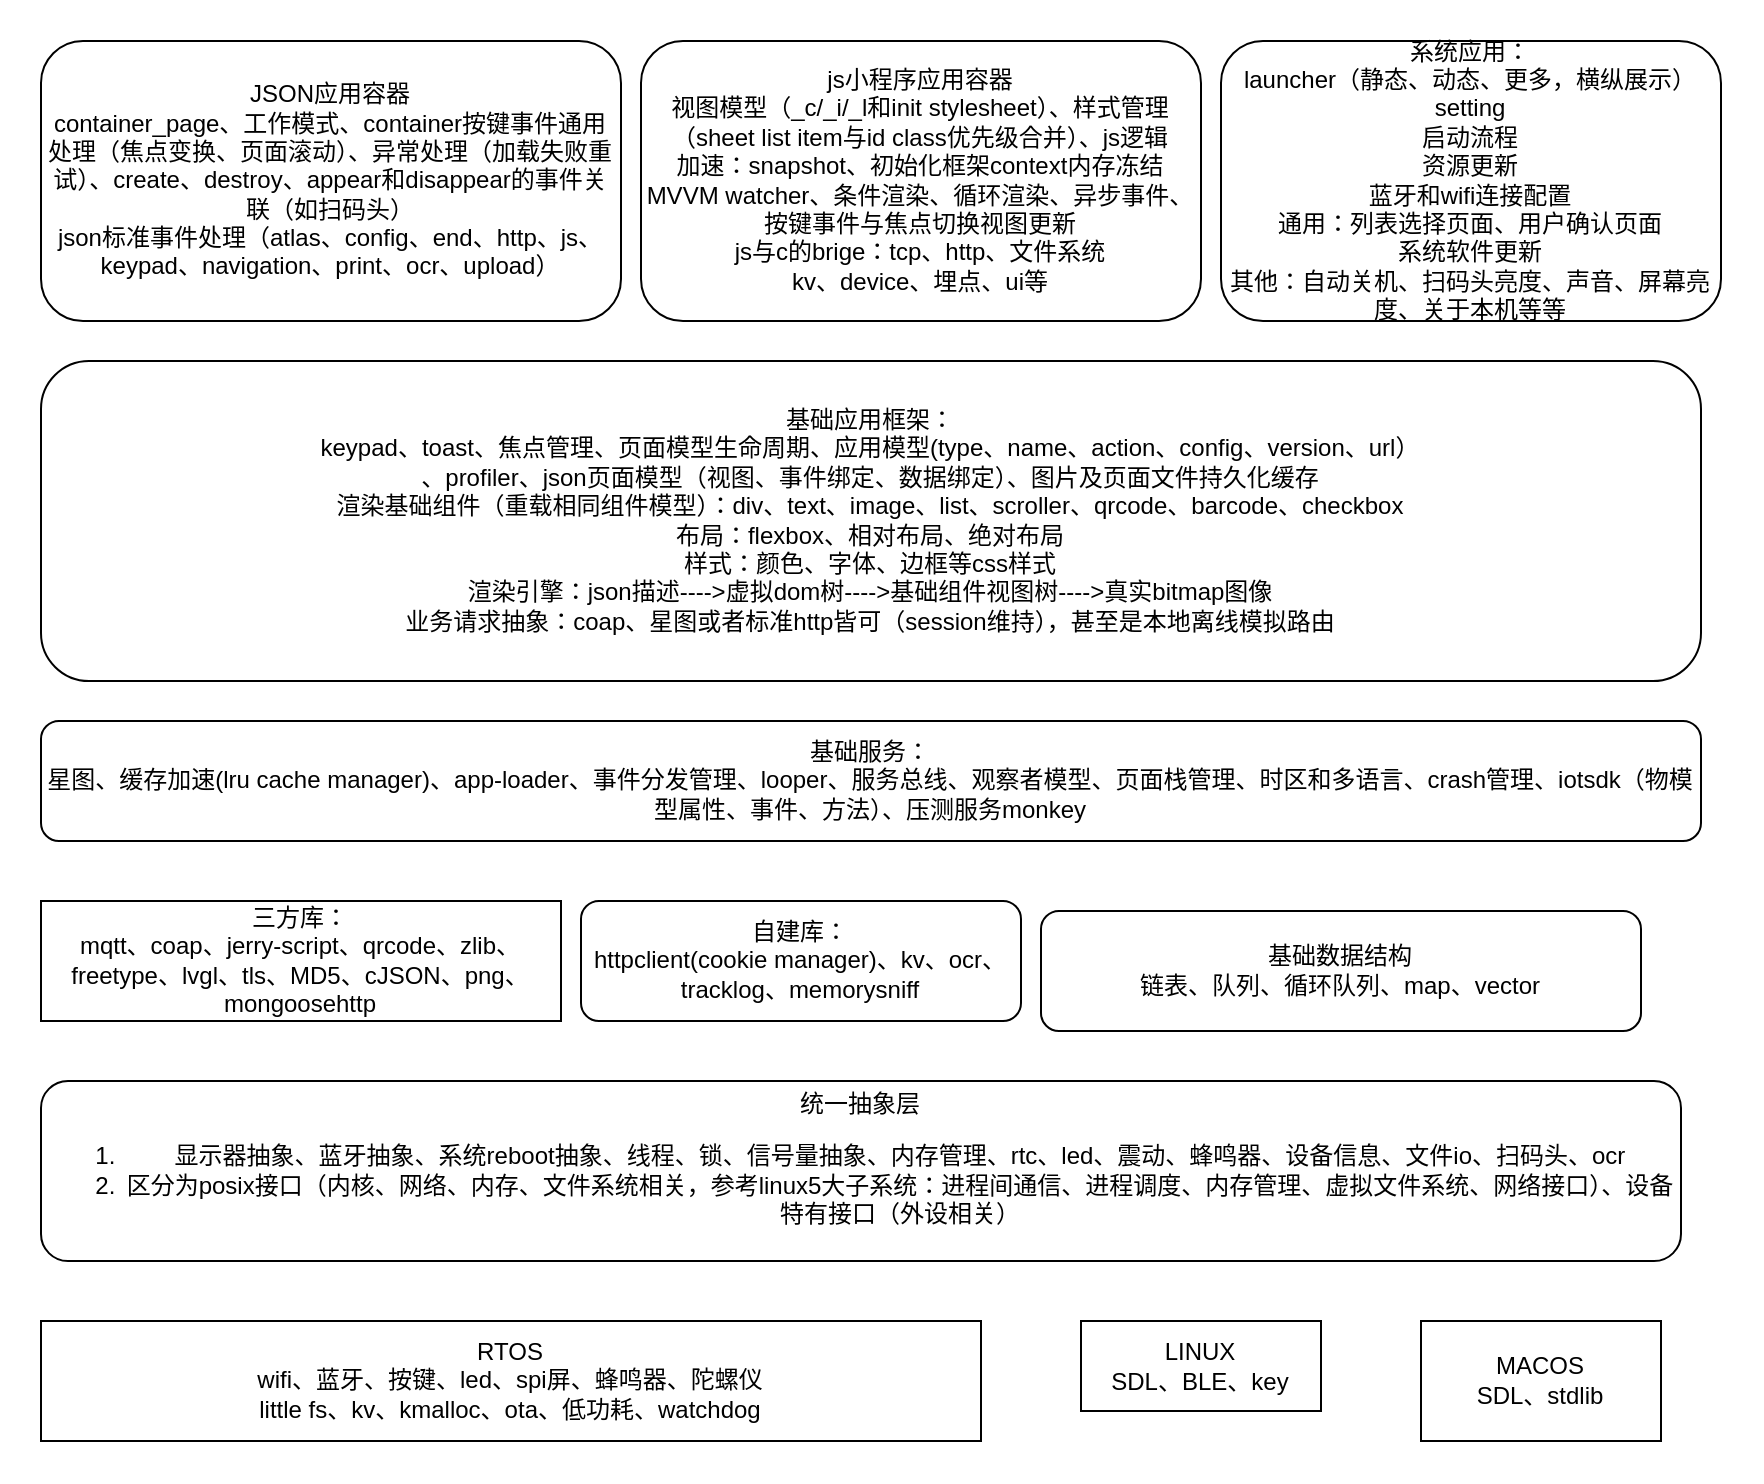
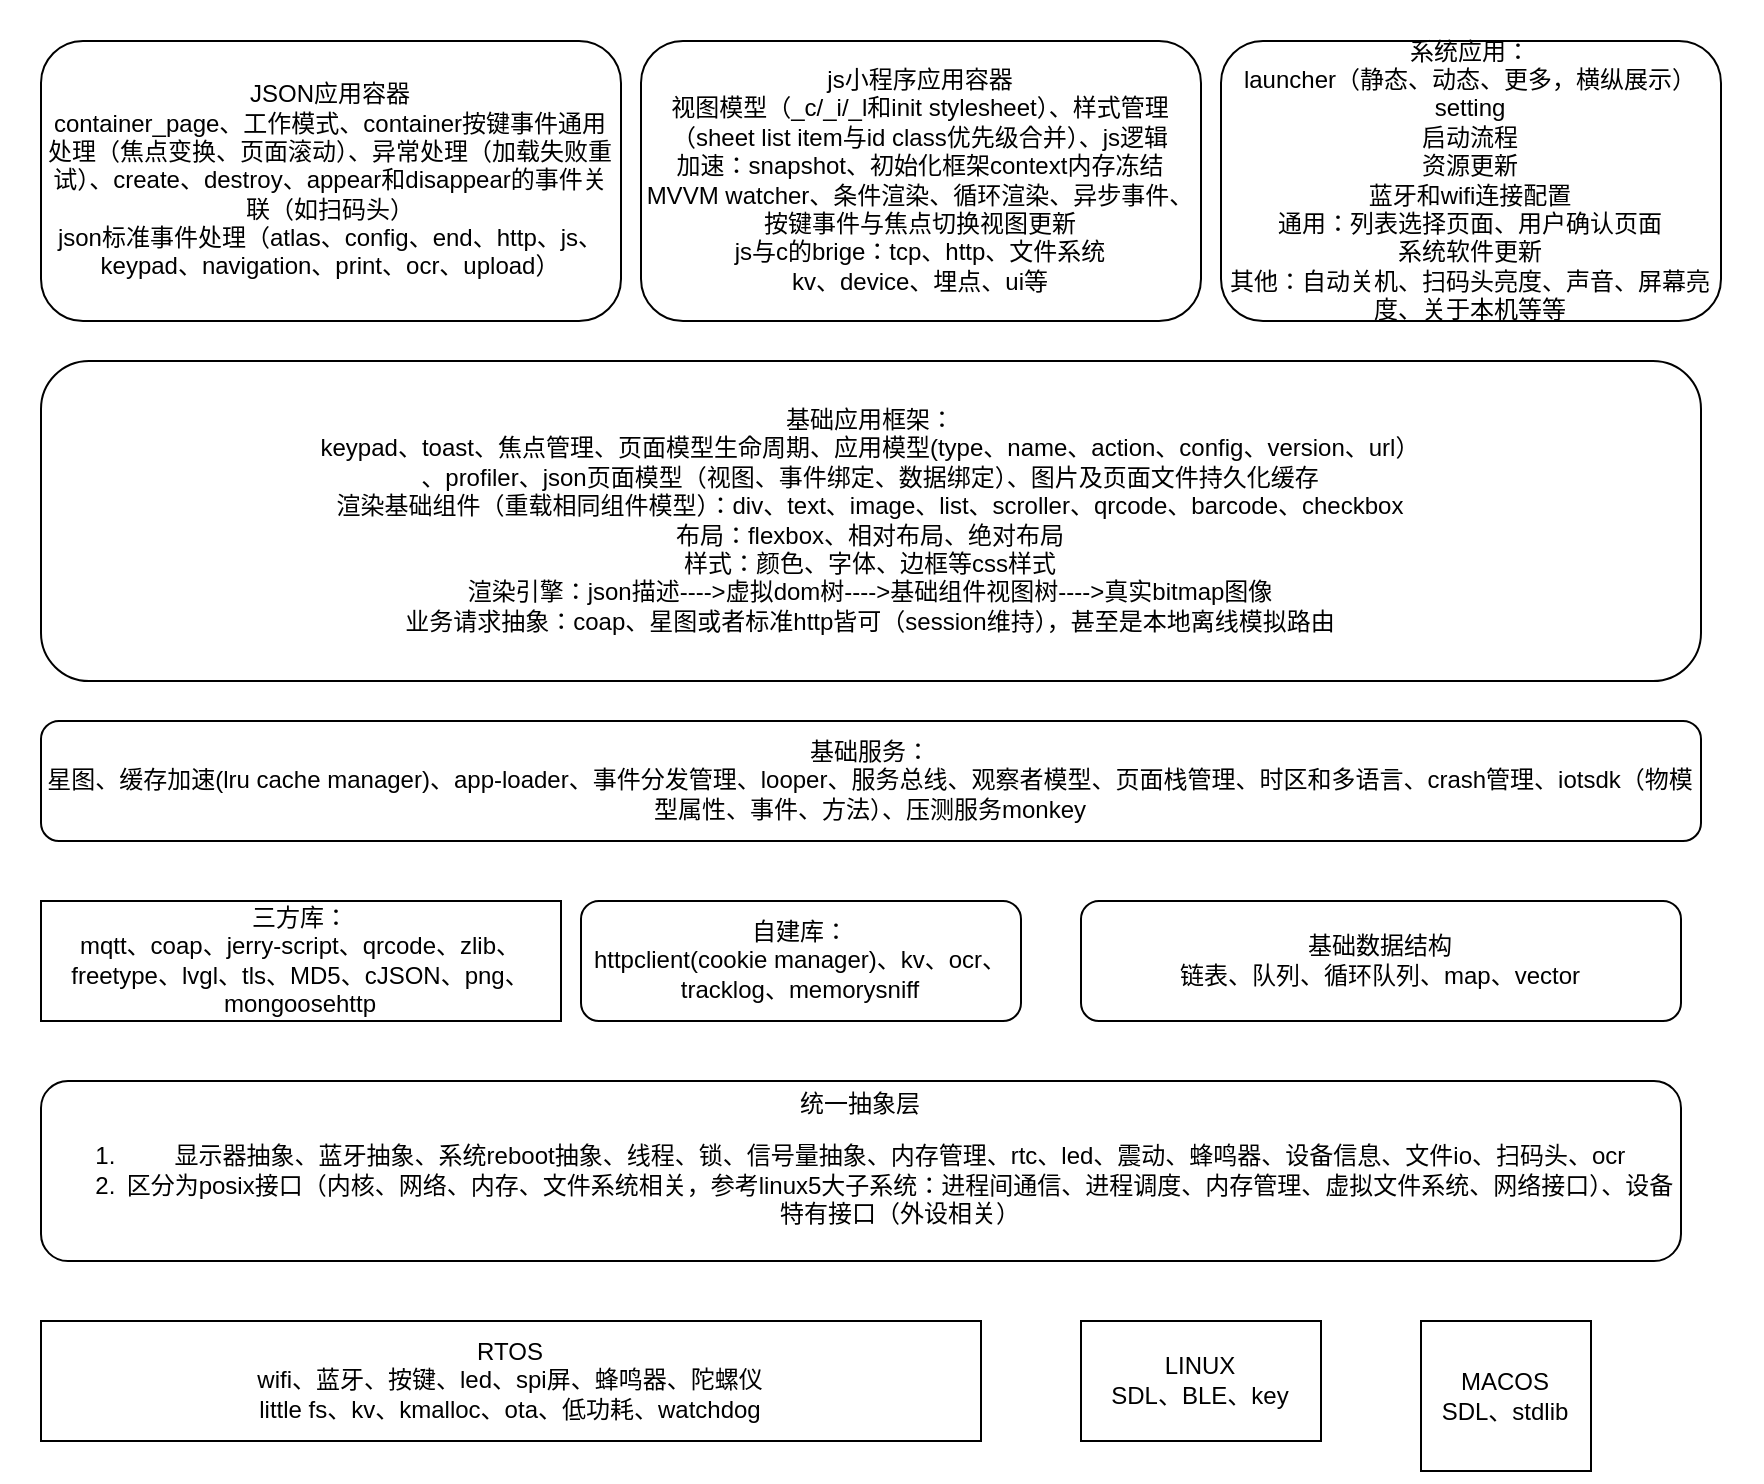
node "基础数据结构 链表、队列、循环队列、map、vector": moved (1341, 971) -> (1381, 961)
node "LINUX SDL、BLE、key": size 240x90 -> 240x120
node "MACOS SDL、stdlib": size 240x120 -> 170x150
